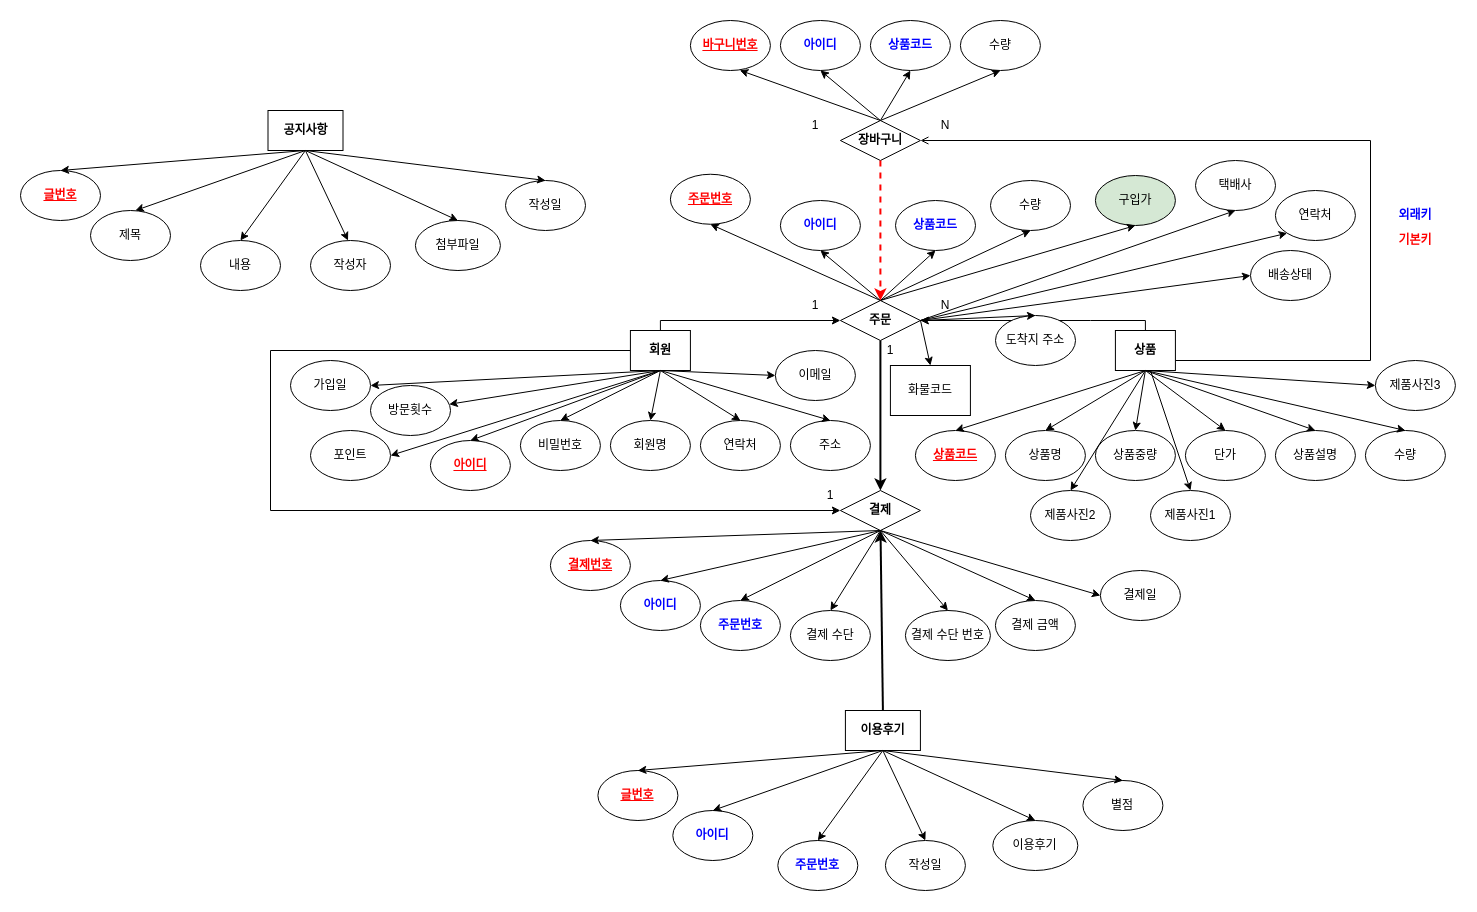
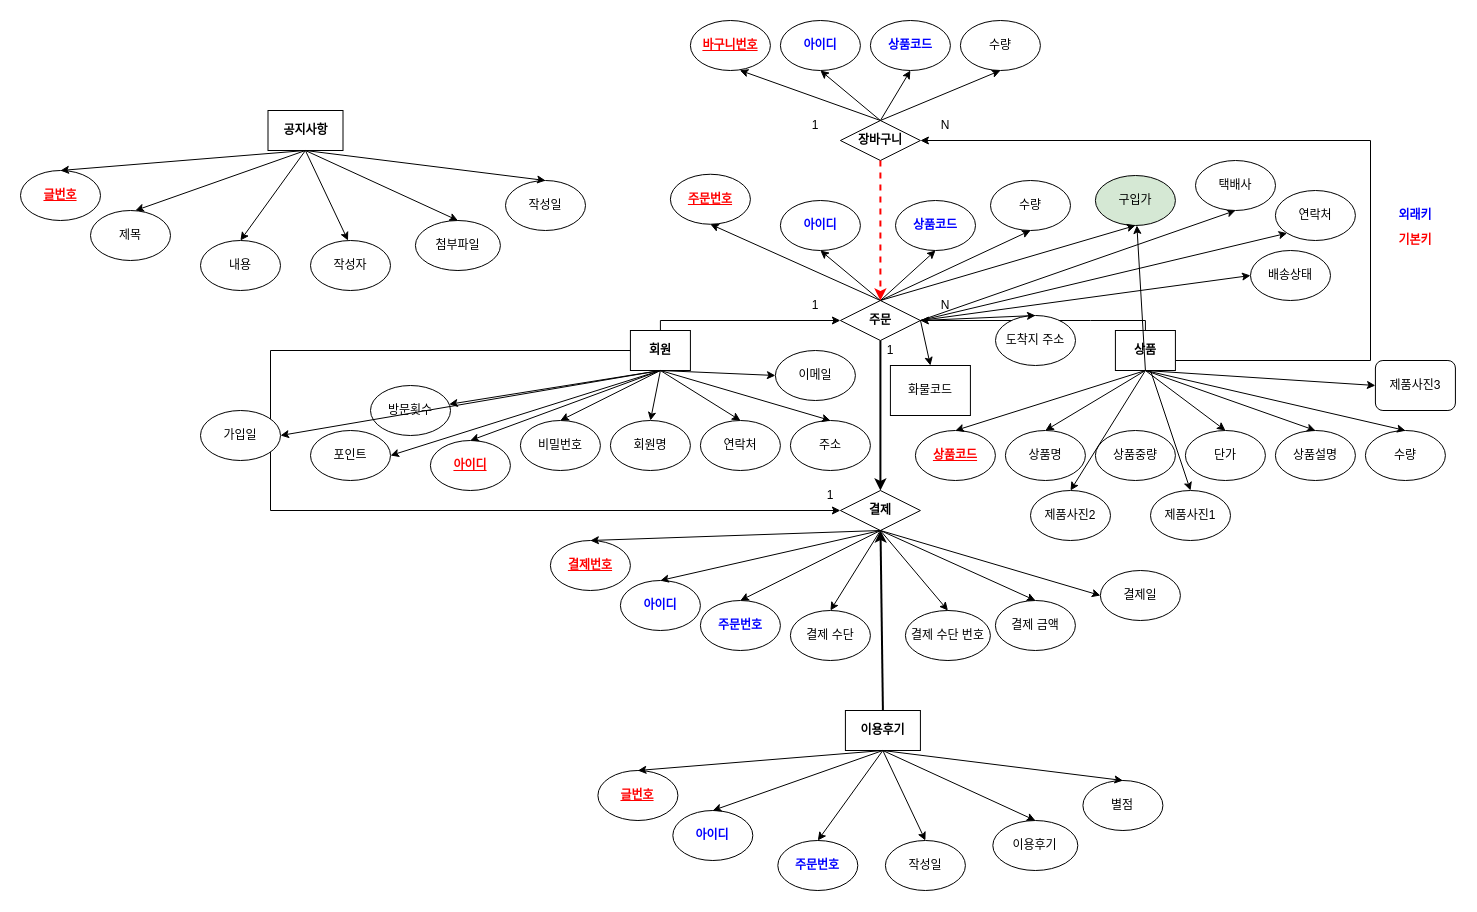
edge "상품" -> "장바구니": arrowhead open -> classic
node "가입일": moved (331, 386) -> (241, 436)
node "제품사진3": shape ellipse -> rounded rectangle
edge "상품" -> "상품중량": now "상품" -> "구입가"
